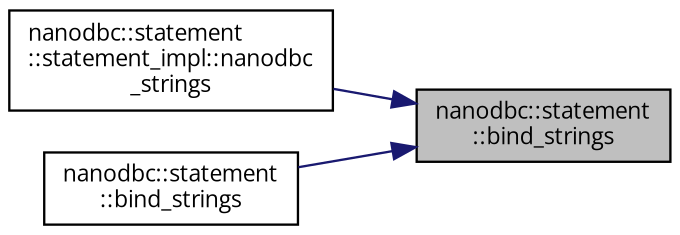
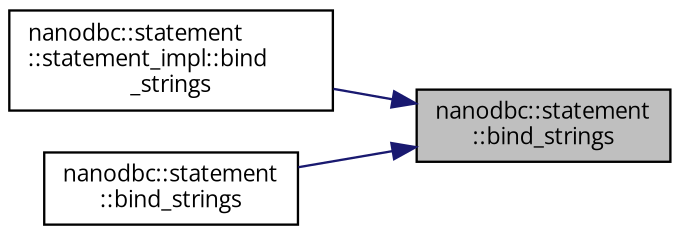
node "nanodbc::statement ::statement_impl::nanodbc _strings": label "nanodbc::statement ::statement_impl::nanodbc _strings" -> "nanodbc::statement ::statement_impl::bind _strings"
